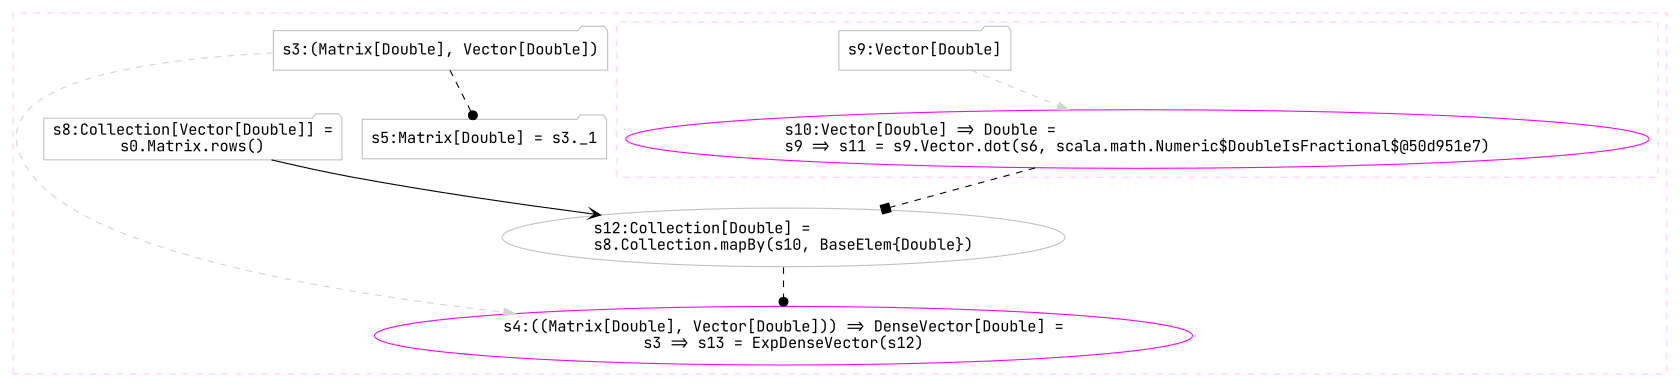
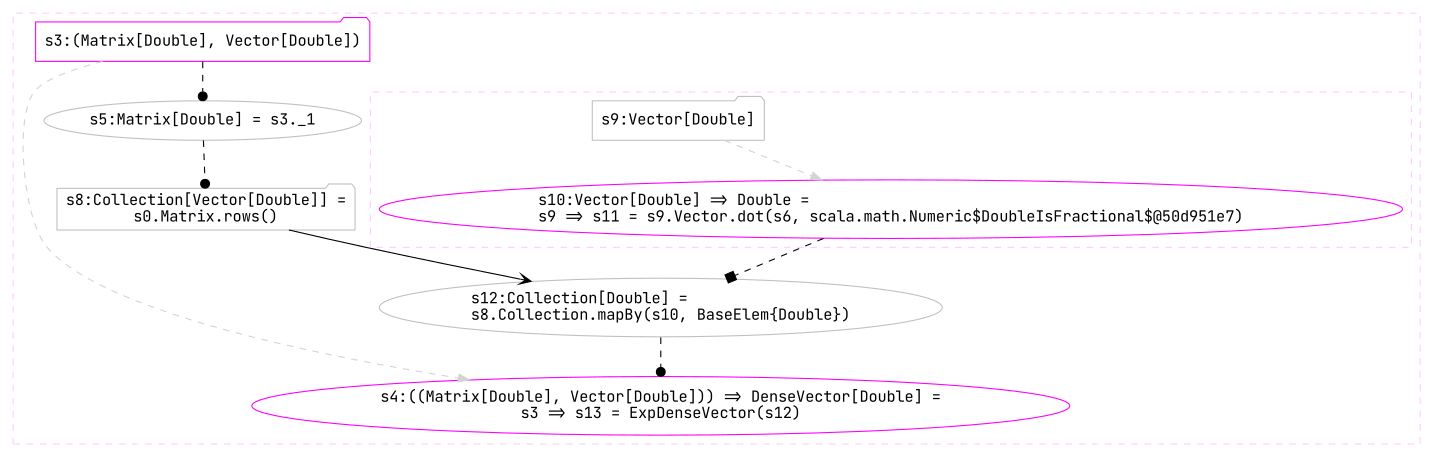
node "s3:(Matrix[Double], Vector[Double])": color gray -> magenta
node "s5:Matrix[Double] = s3._1": shape folder -> ellipse
edge "s5:Matrix[Double] = s3._1" -> "s8:Collection[Vector[Double]] = s0.Matrix.rows()": added
